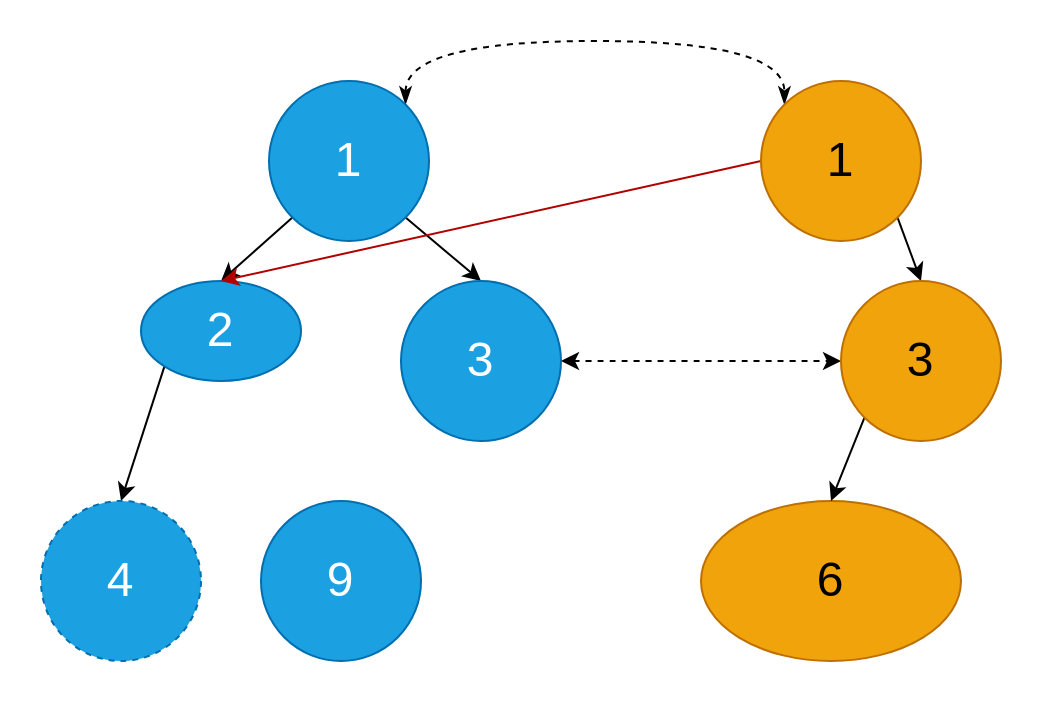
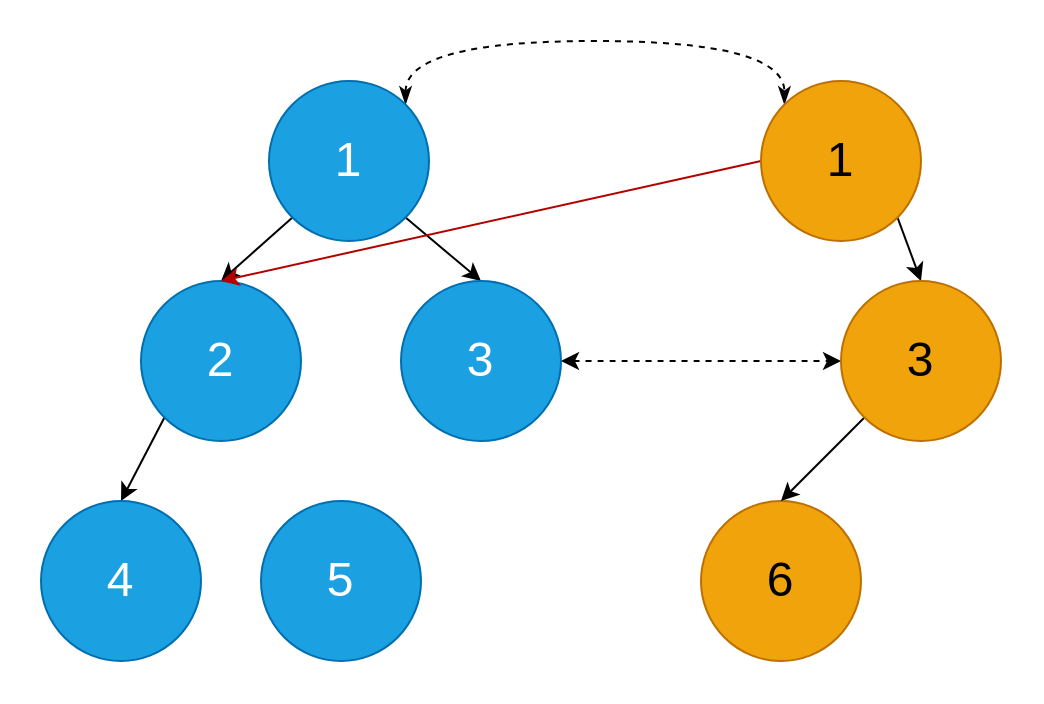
node "2": size 160x100 -> 160x160
node "4": style dashed -> solid
node "9": label "9" -> "5"
node "6": size 260x160 -> 160x160
